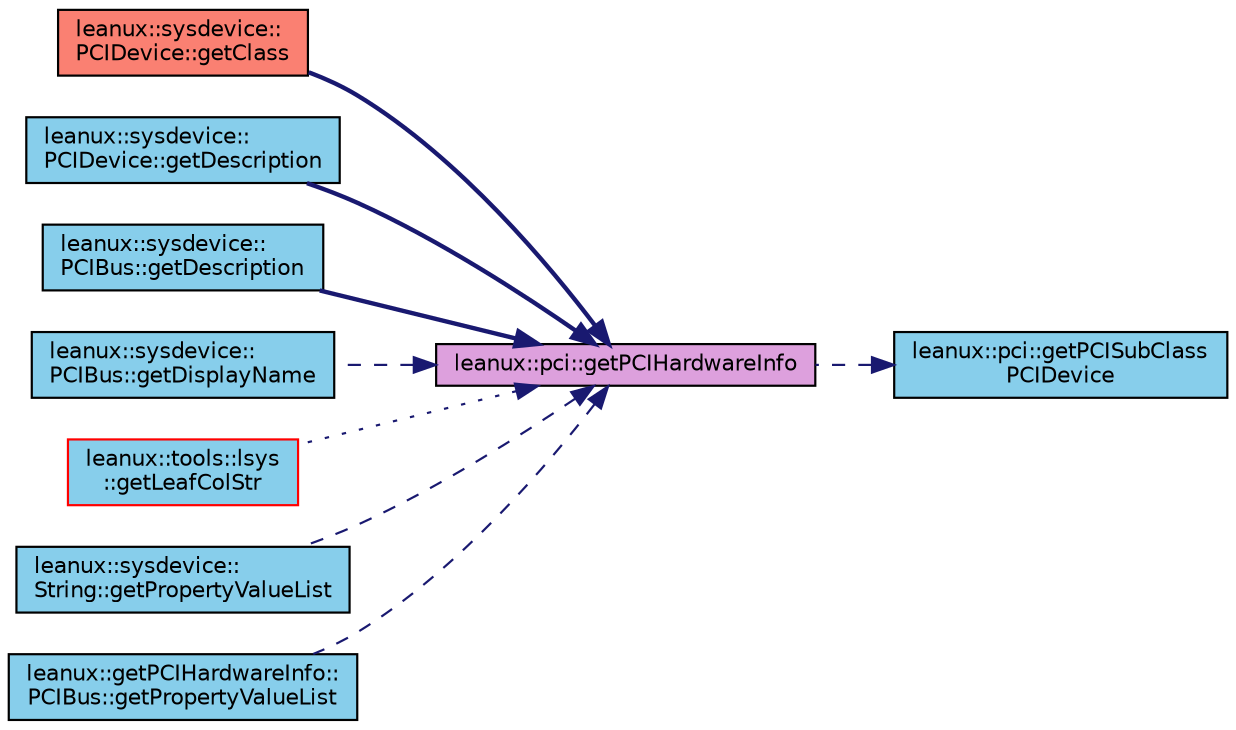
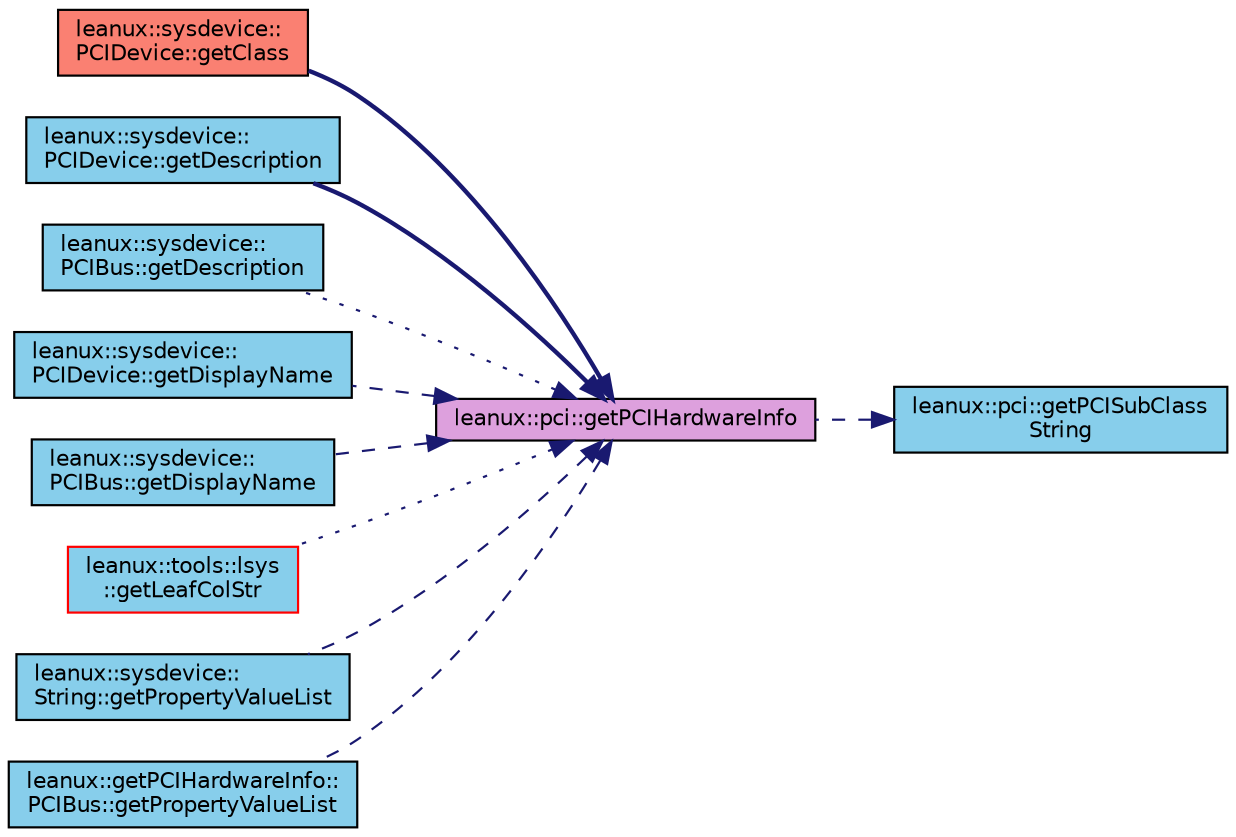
edge "leanux::sysdevice:: PCIBus::getDescription" -> "leanux::pci::getPCIHardwareInfo": style bold -> dotted
node "leanux::sysdevice:: PCIDevice::getDisplayName": added
node "leanux::pci::getPCISubClass PCIDevice": label "leanux::pci::getPCISubClass PCIDevice" -> "leanux::pci::getPCISubClass String"
